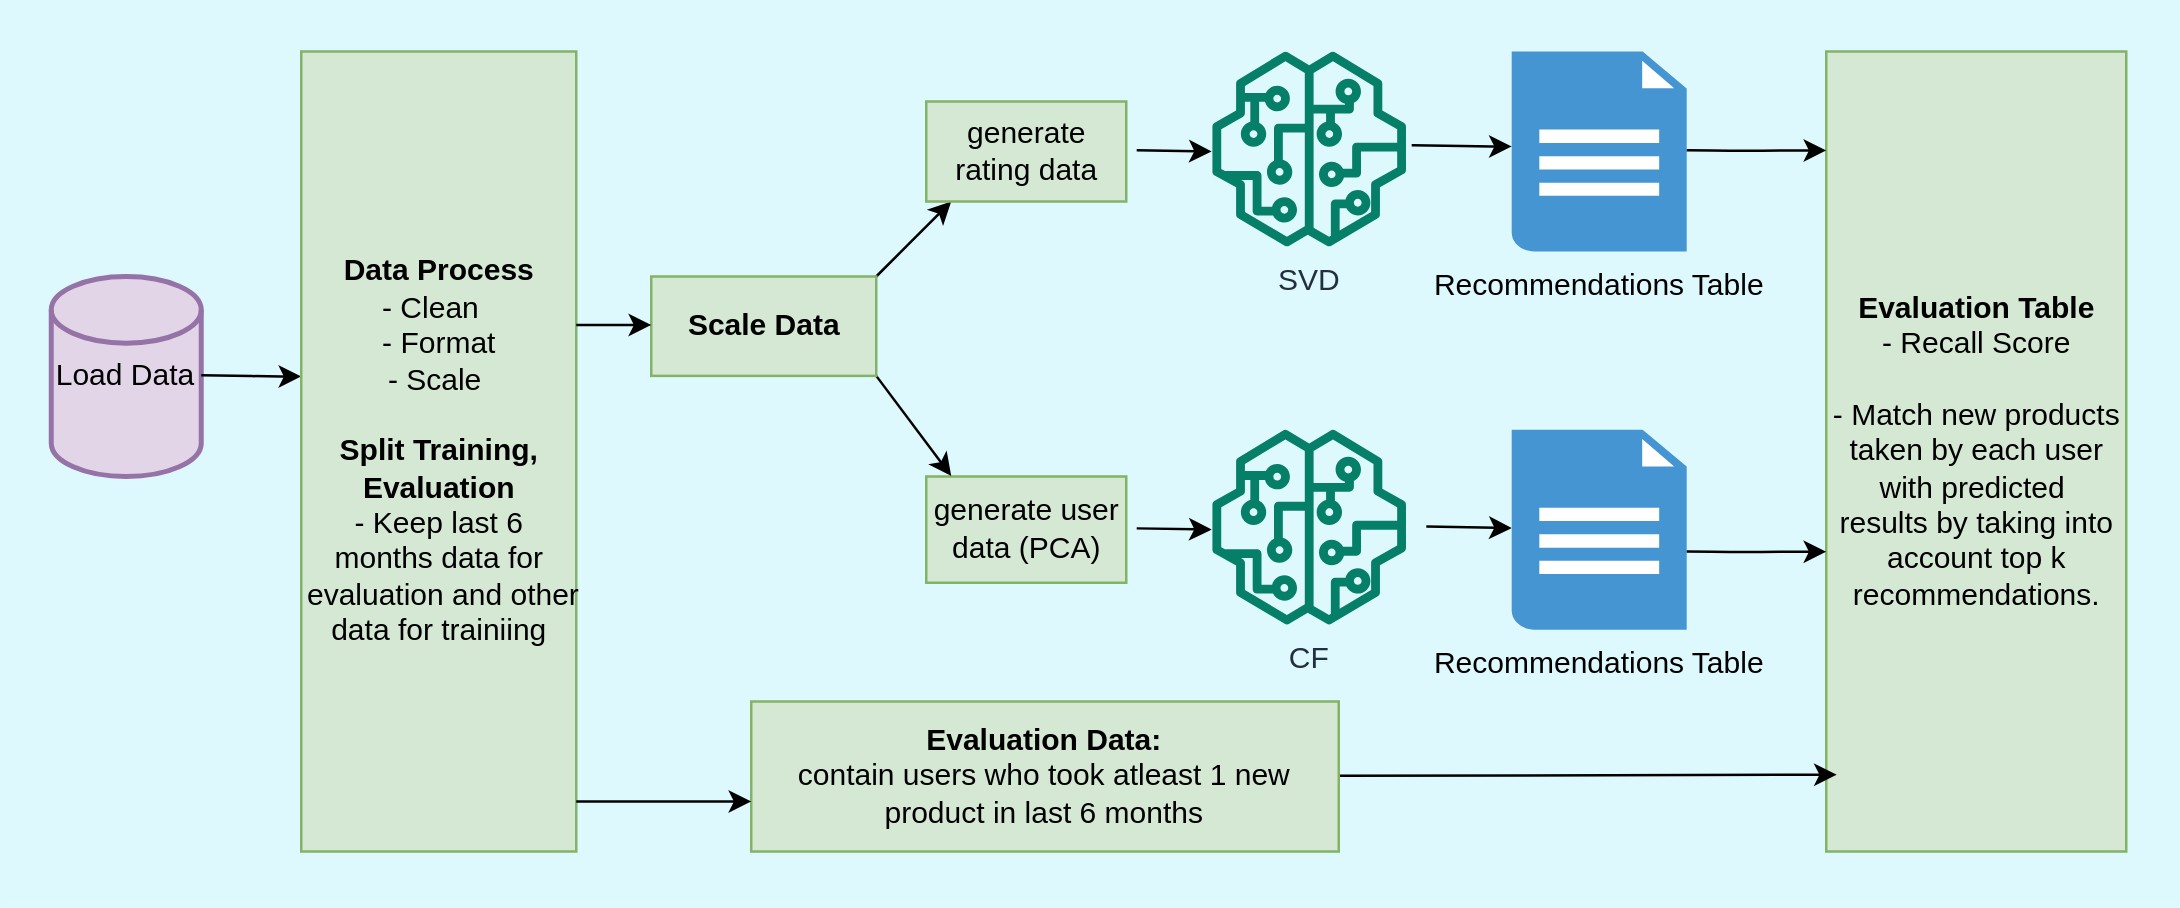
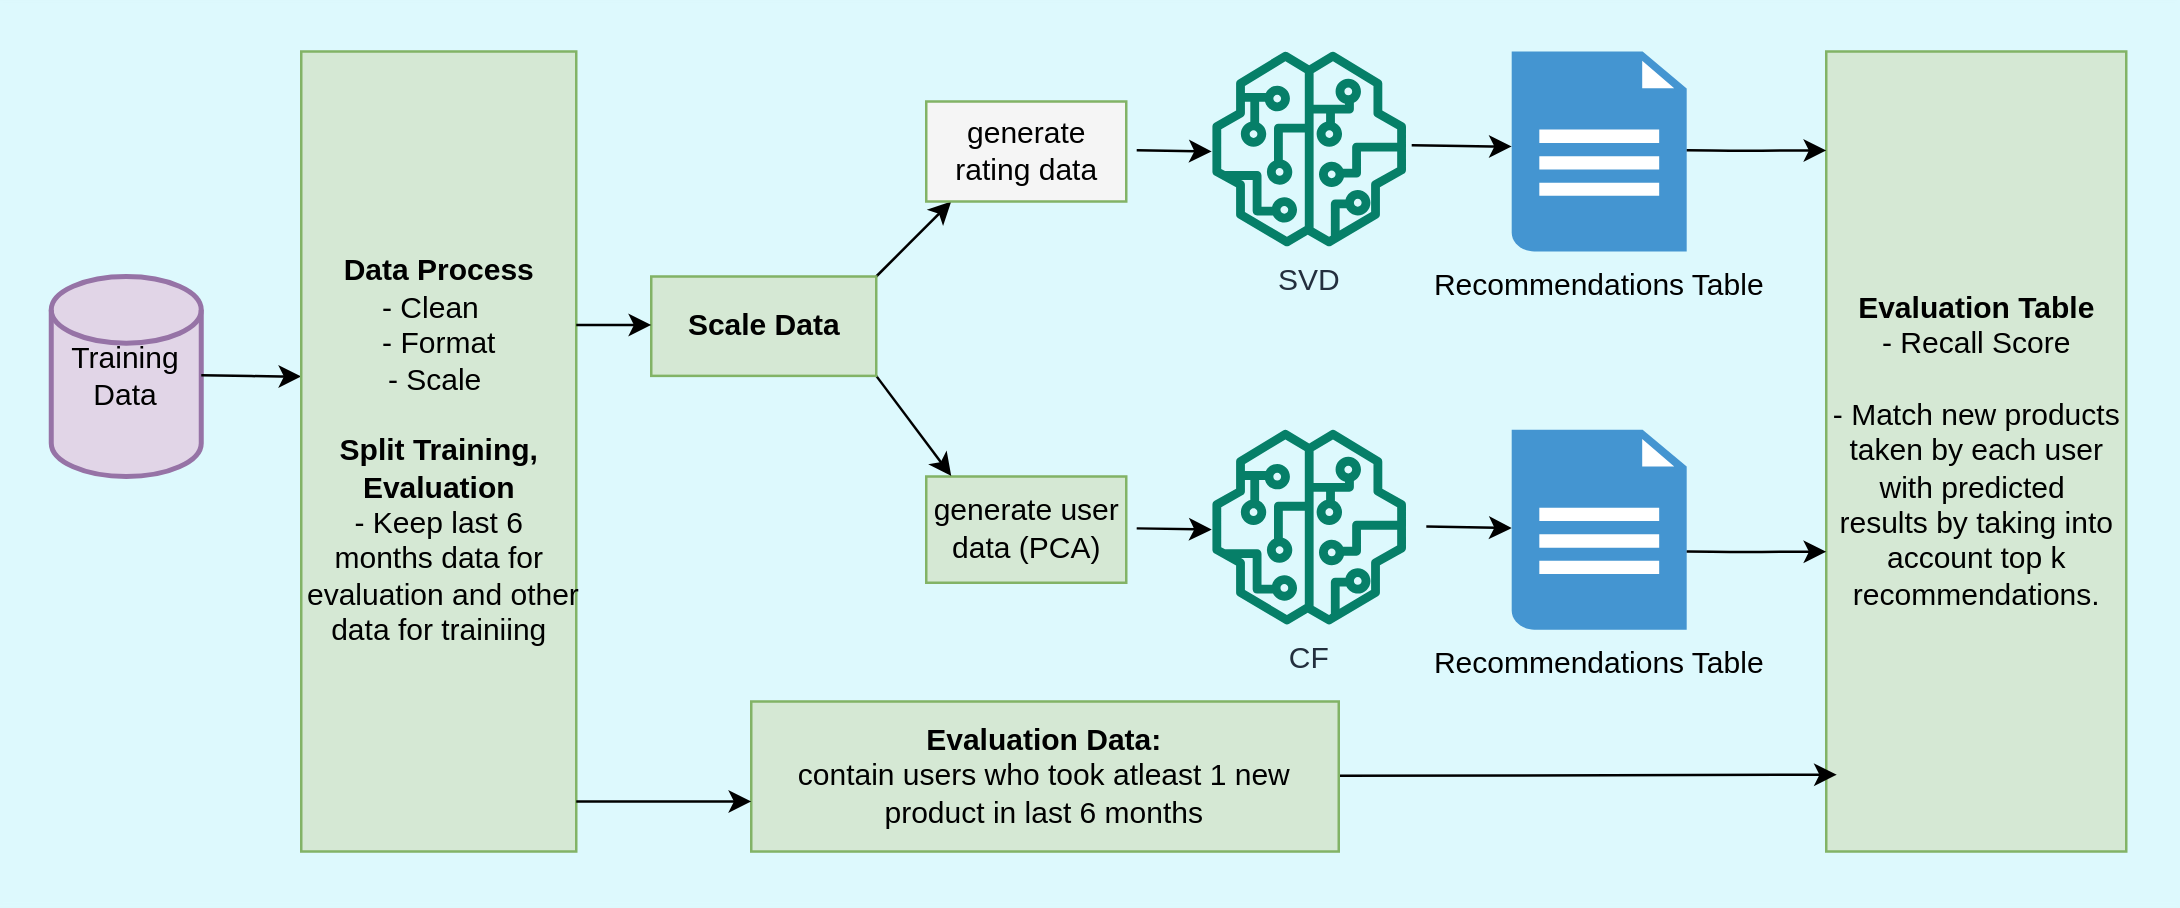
node "generate rating data": fillcolor #d5e8d4 -> #f5f5f5
node "Load Data": label "Load Data" -> "Training Data"
